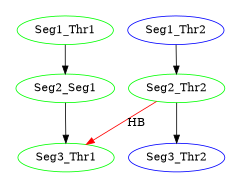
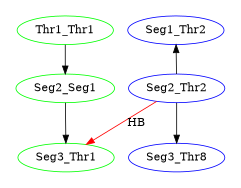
node "Seg1_Thr1": label "Seg1_Thr1" -> "Thr1_Thr1"
edge "Seg1_Thr2" -> "Seg2_Thr2": reversed
node "Seg2_Thr2": color green -> blue
node "Seg3_Thr2": label "Seg3_Thr2" -> "Seg3_Thr8"
